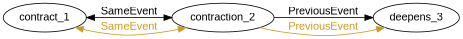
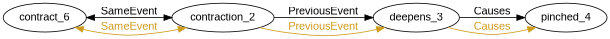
node "contract_1": label "contract_1" -> "contract_6"
node "pinched_4": added
